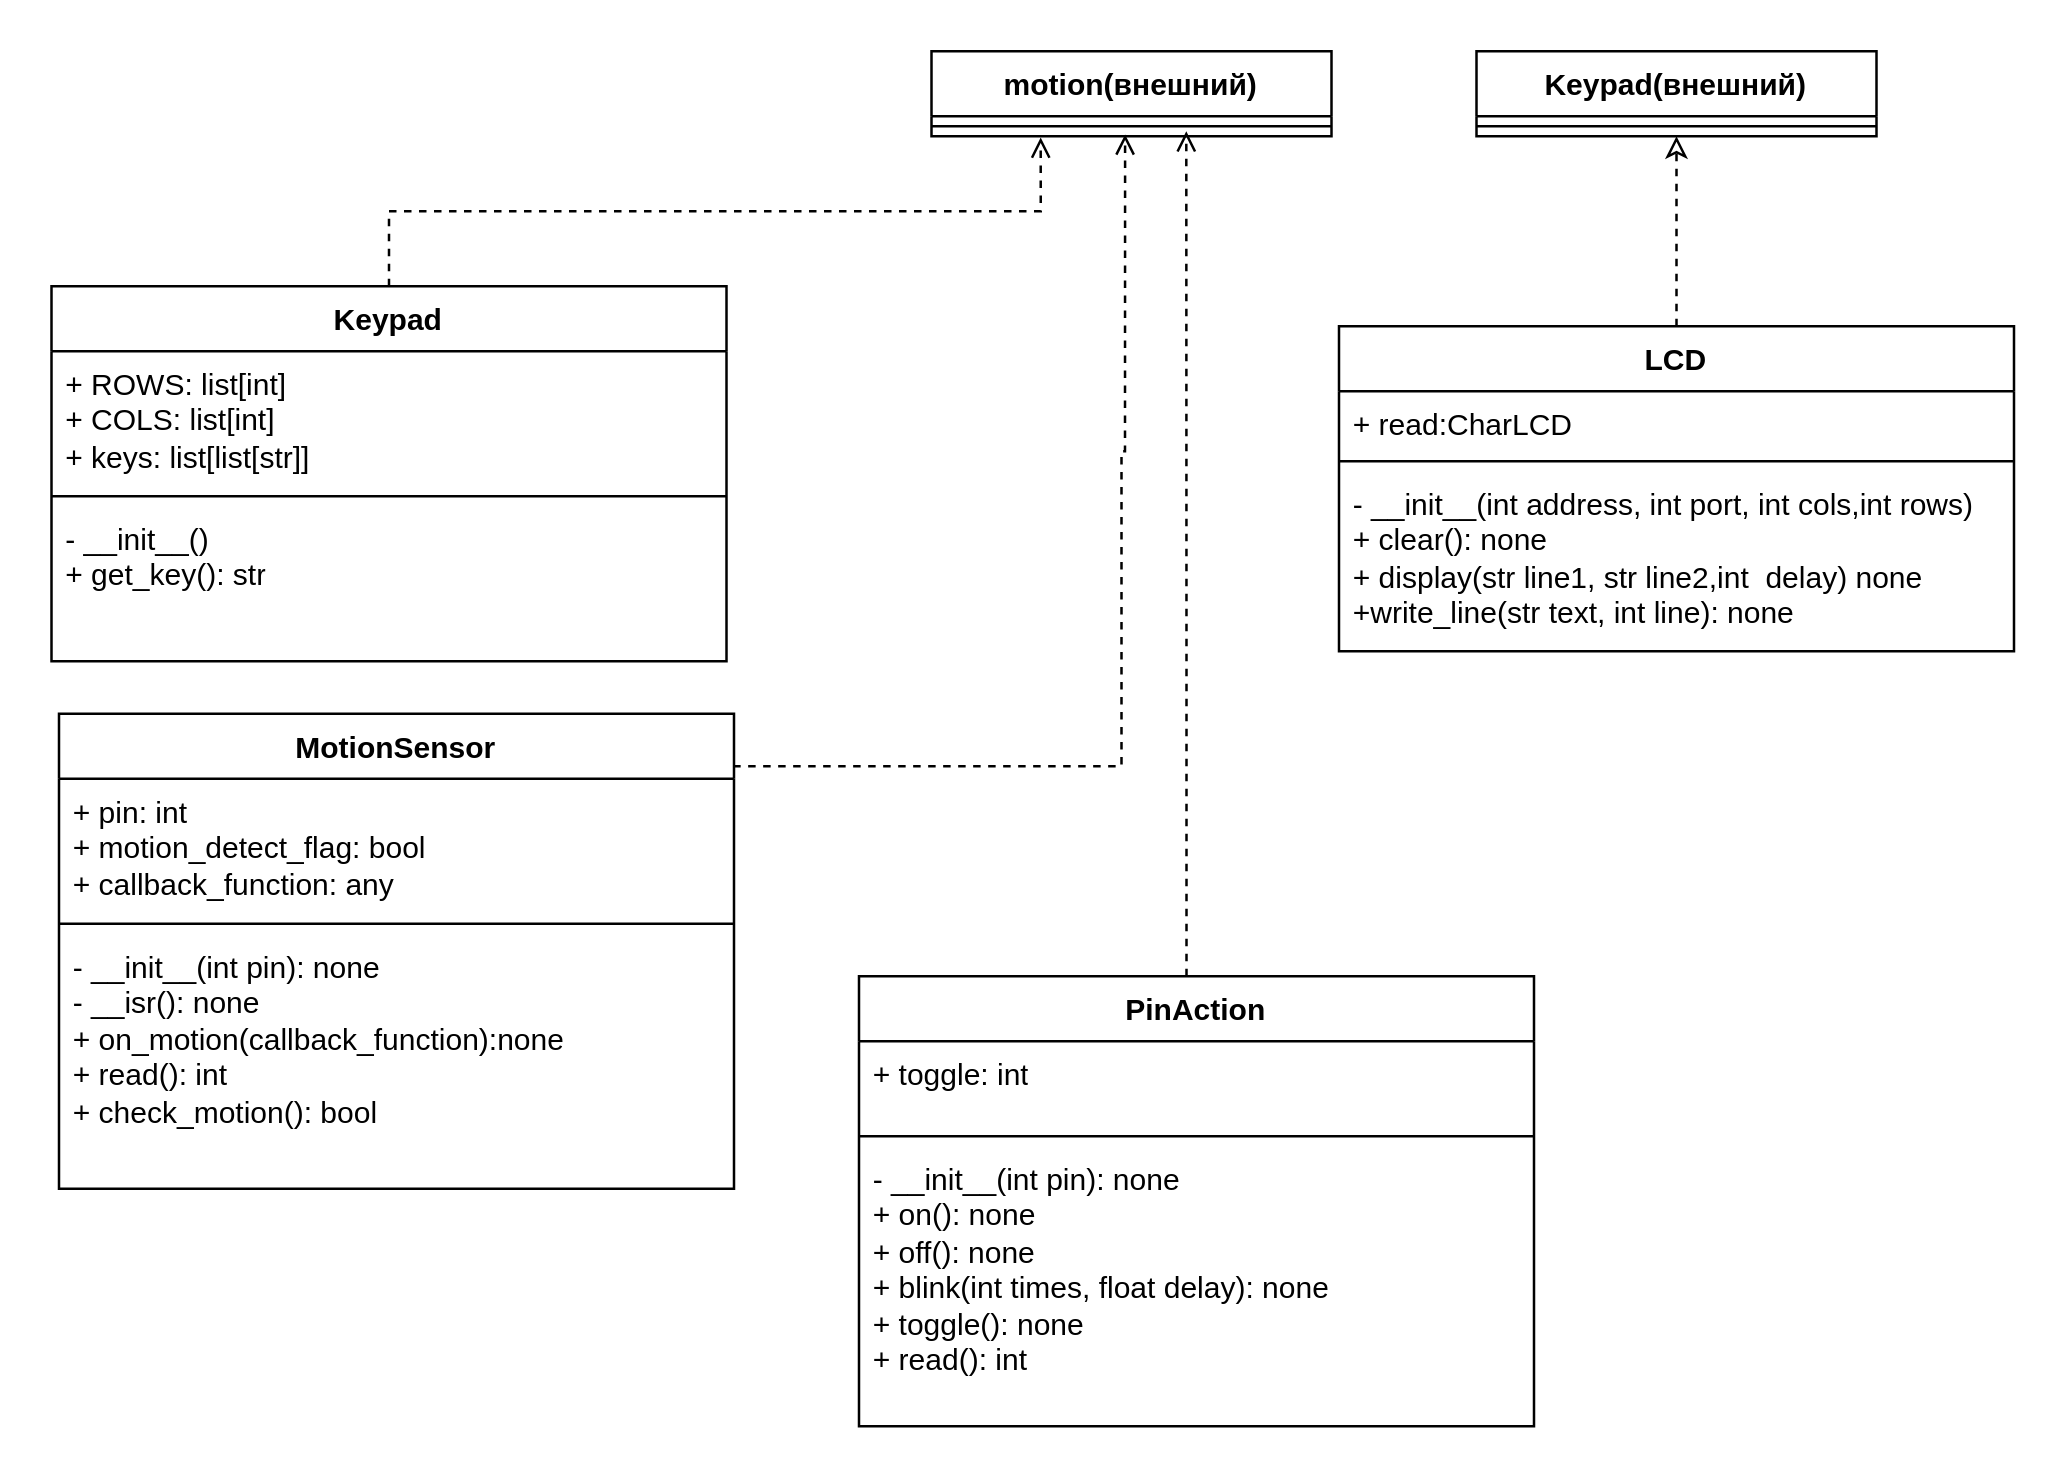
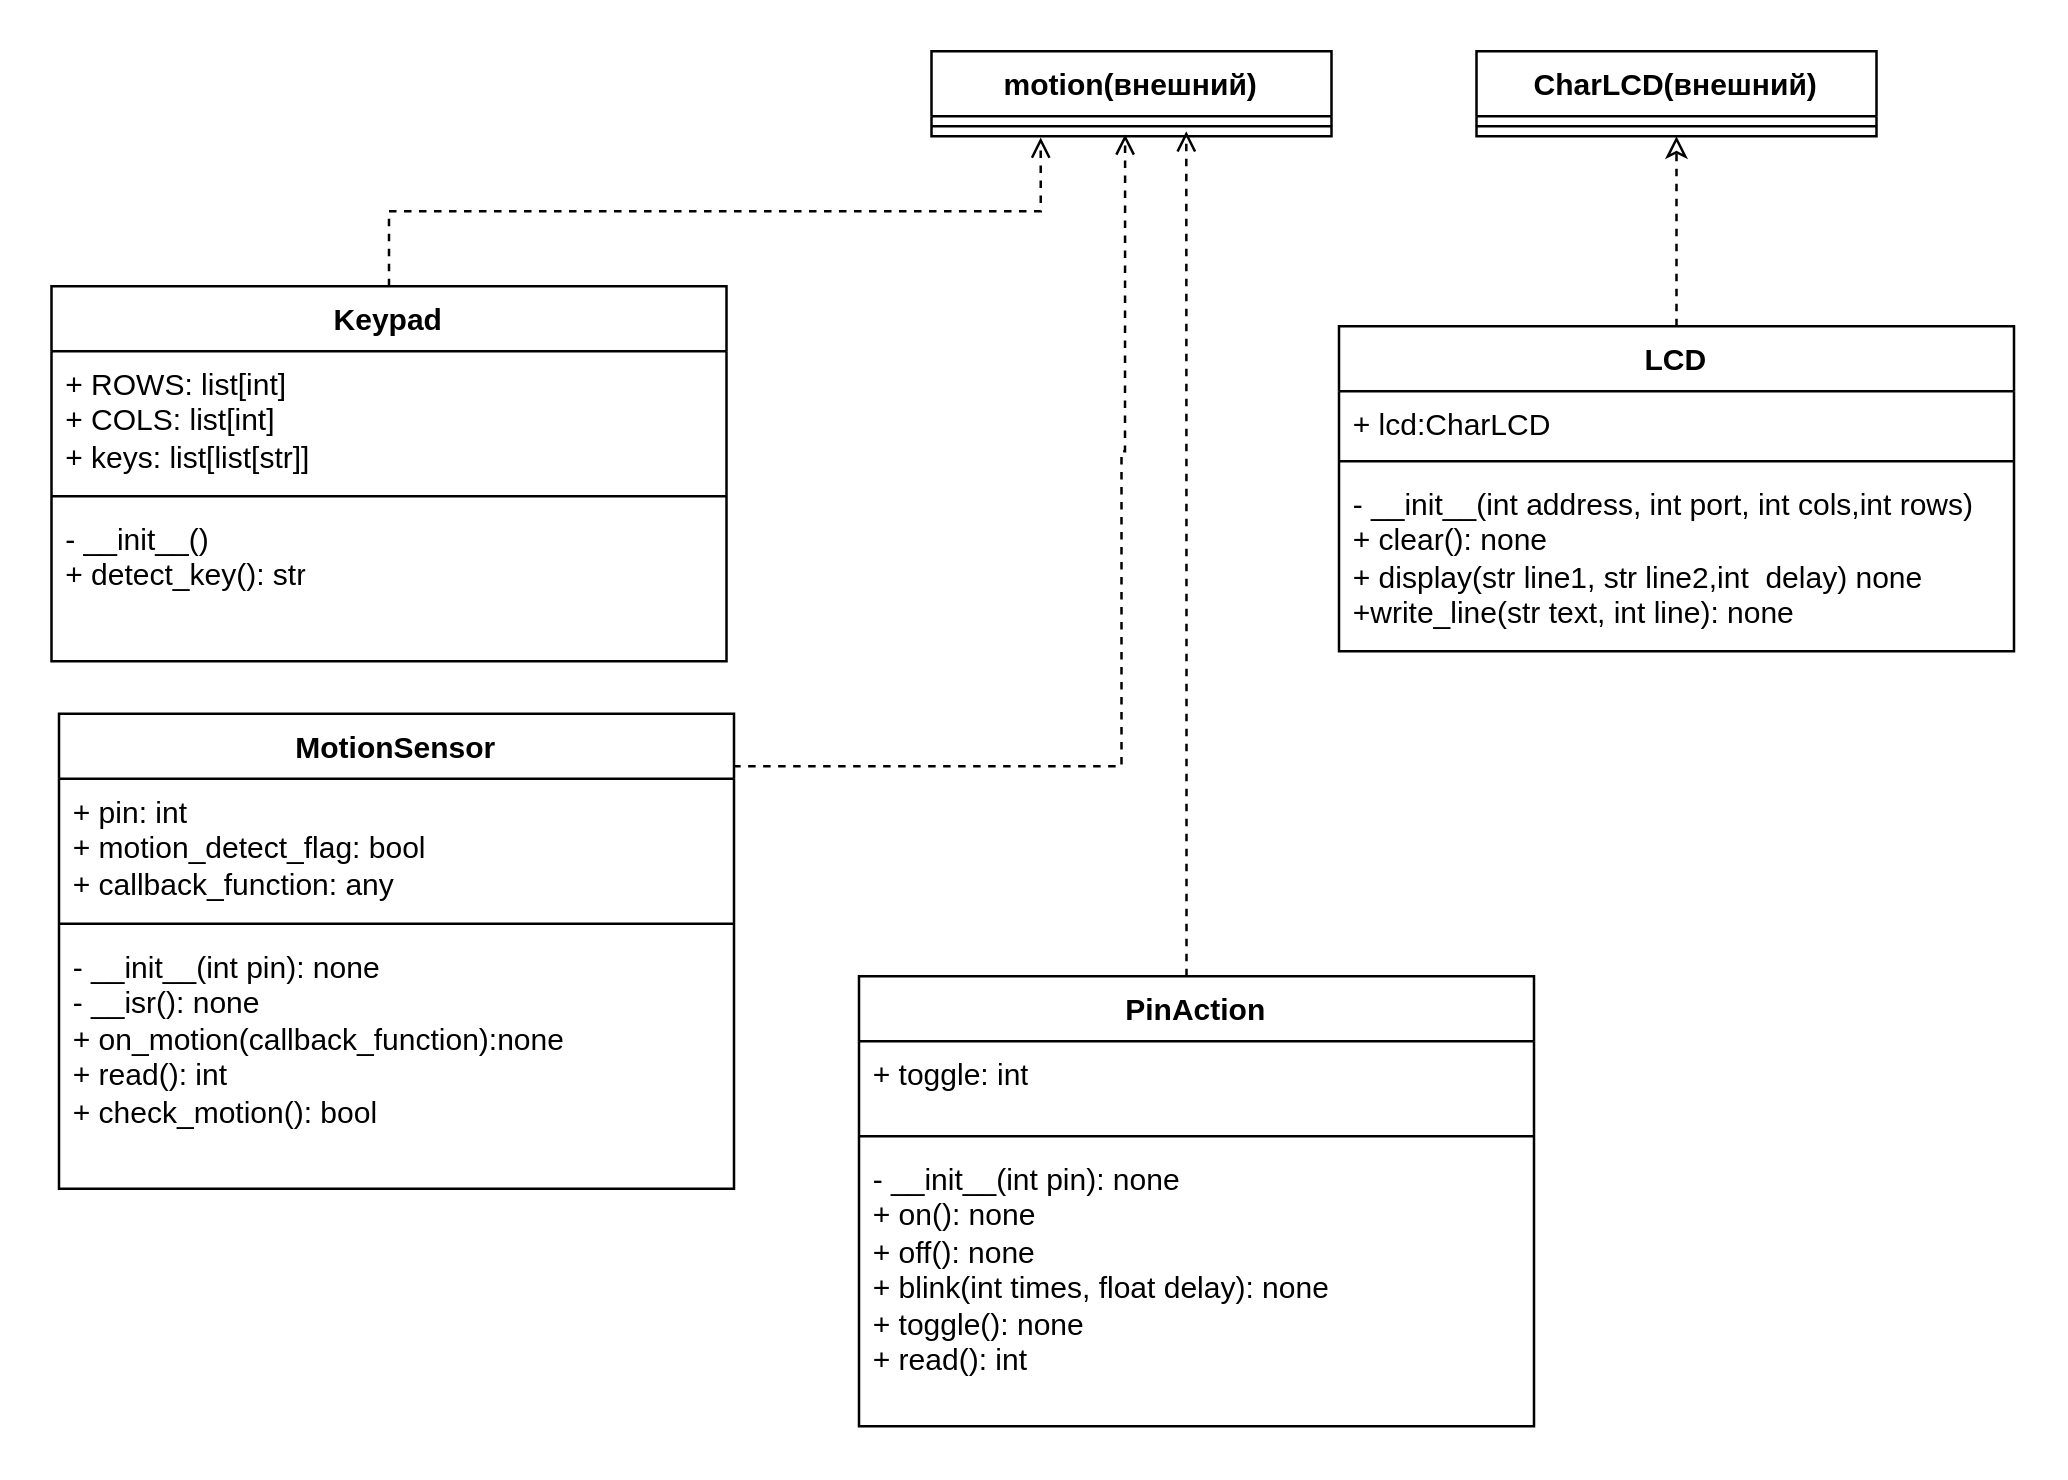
node "Keypad(внешний)": label "Keypad(внешний)" -> "CharLCD(внешний)"
node "+ read:CharLCD": label "+ read:CharLCD" -> "+ lcd:CharLCD"
node "- __init__() + get_key(): str": label "- __init__() + get_key(): str" -> "- __init__() + detect_key(): str"
